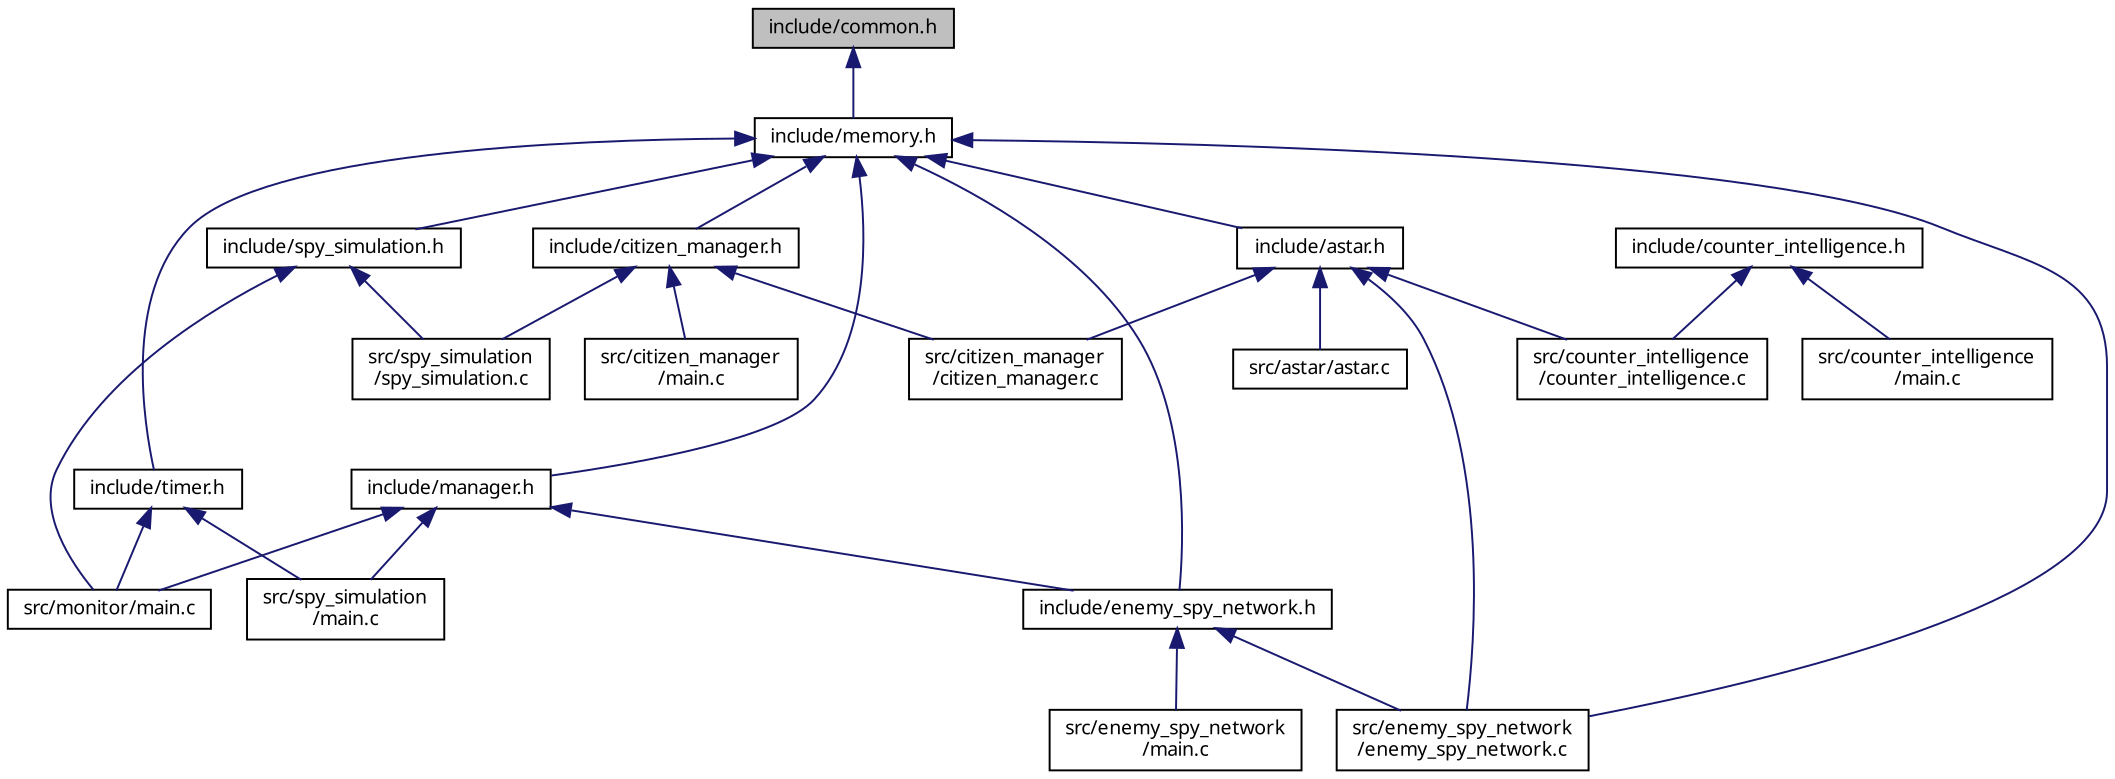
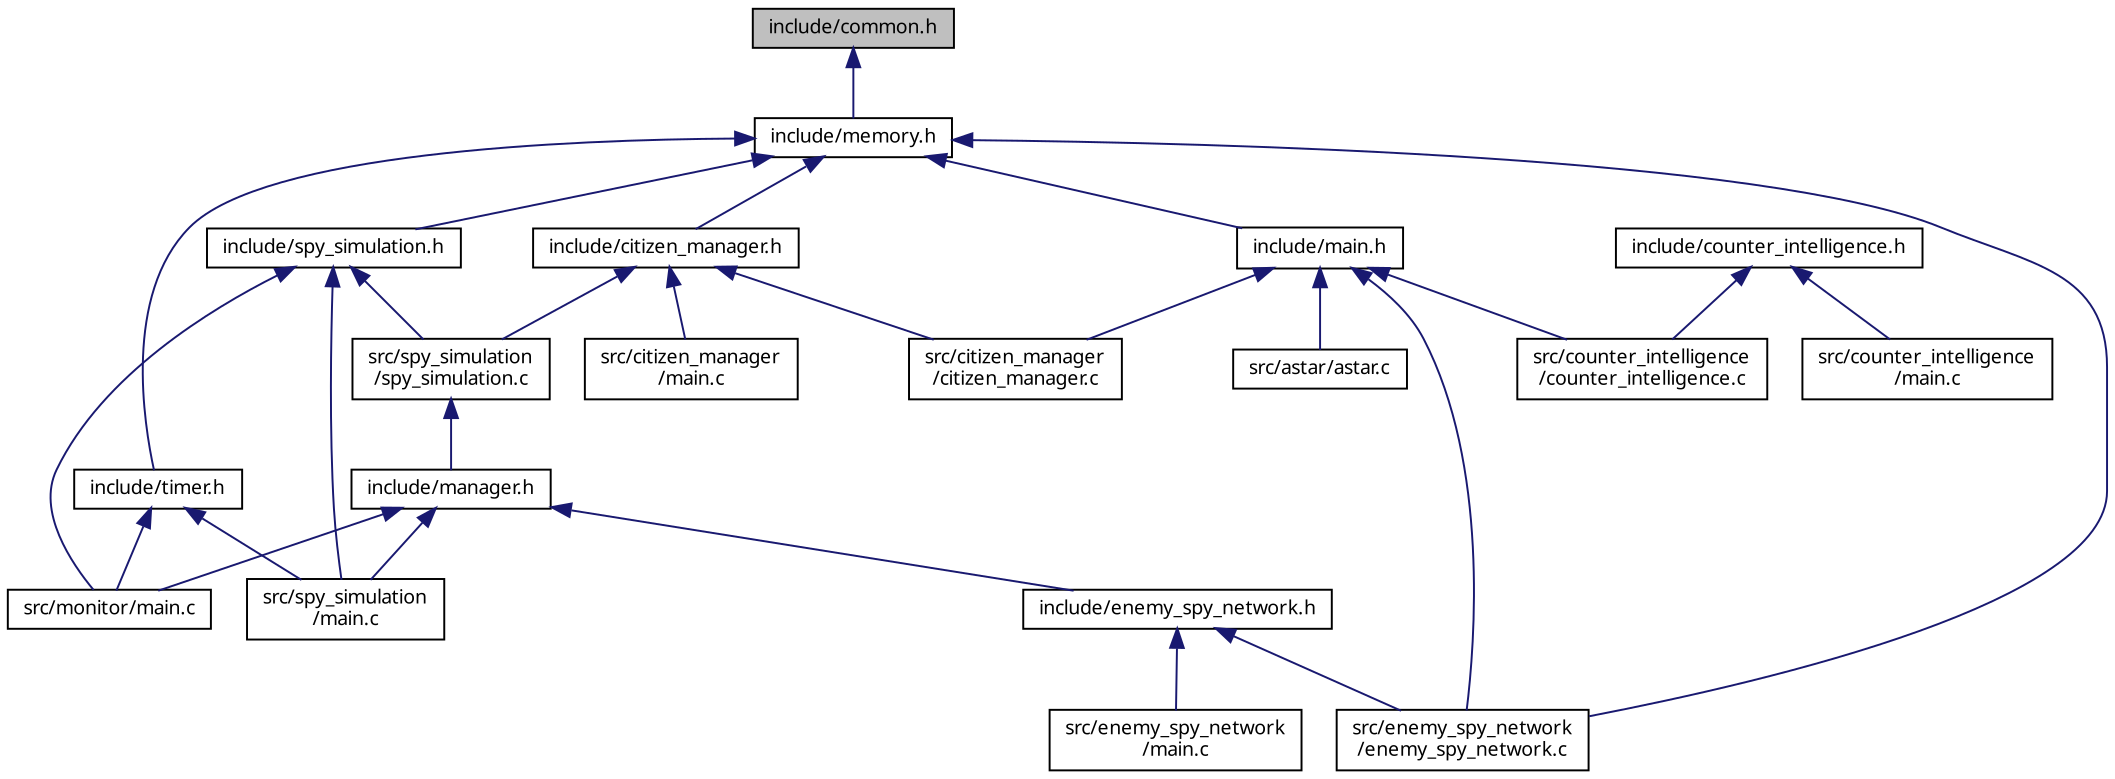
node "include/astar.h": label "include/astar.h" -> "include/main.h"
edge "include/enemy_spy_network.h" -> "include/memory.h": removed
edge "include/manager.h" -> "include/memory.h": now "include/manager.h" -> "src/spy_simulation /spy_simulation.c"
edge "src/spy_simulation /main.c" -> "include/spy_simulation.h": added
